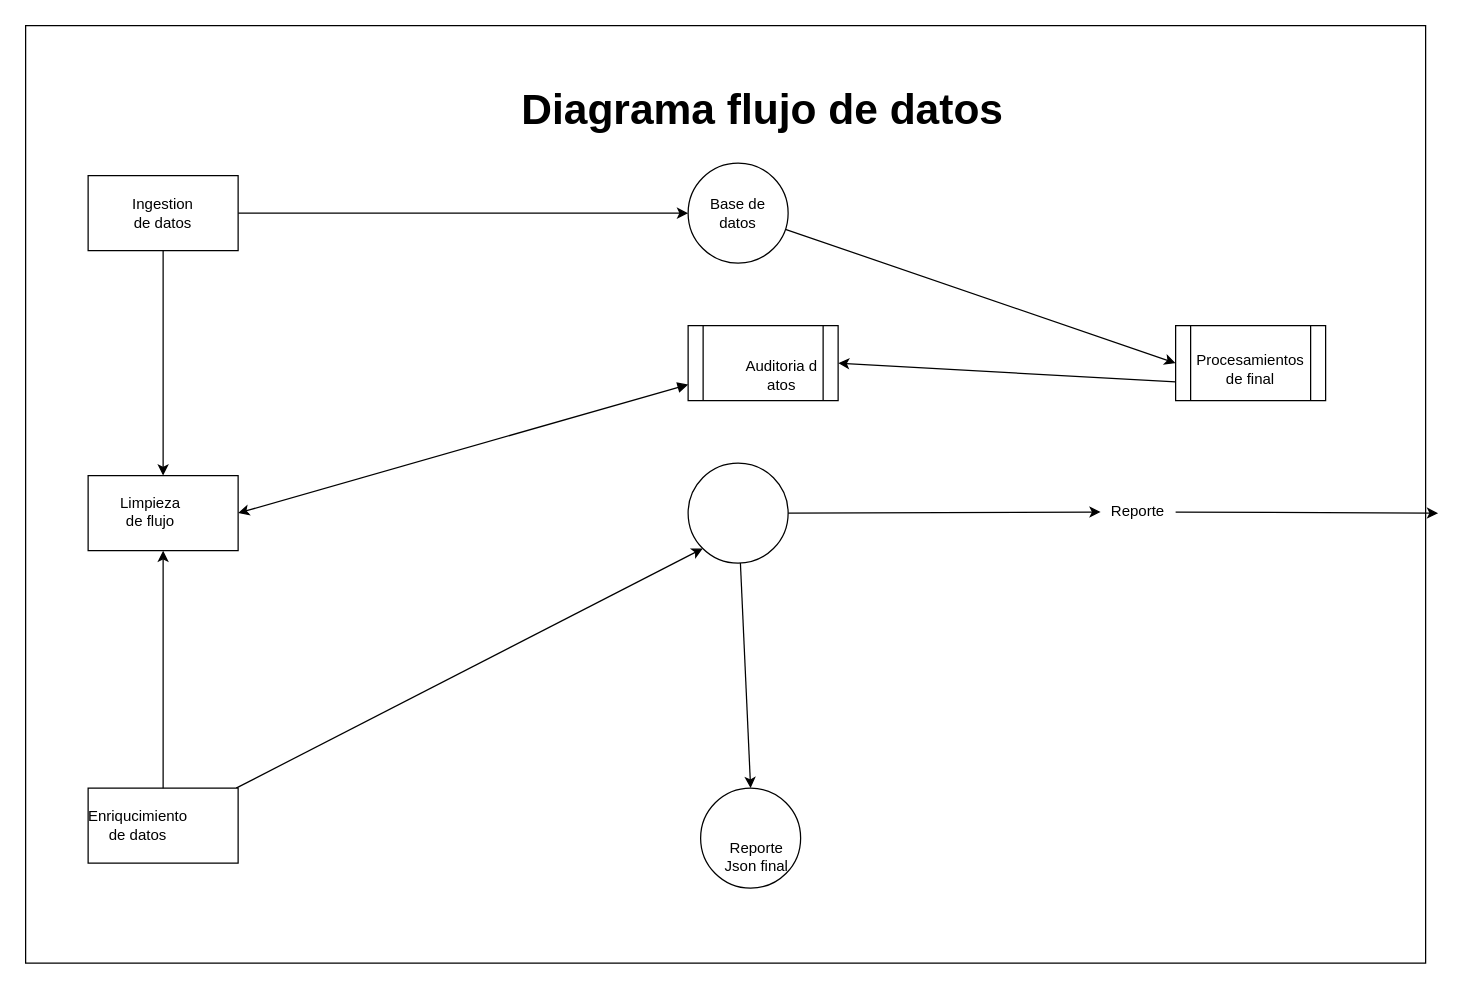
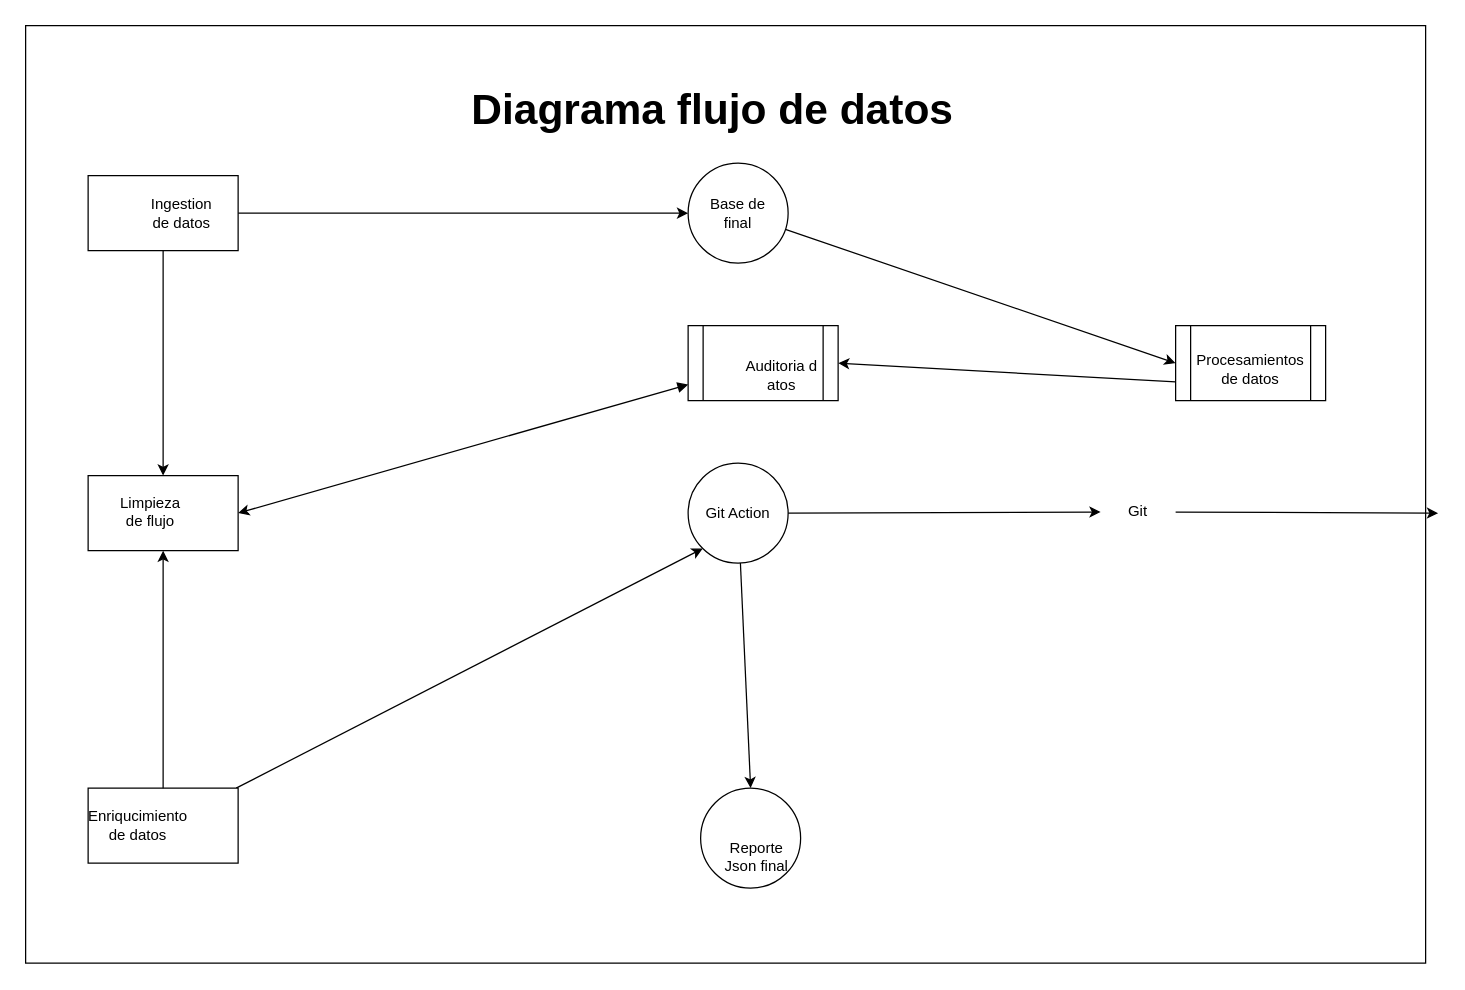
node "Diagrama flujo de datos": moved (769, 107) -> (719, 107)
node "Ingestion de datos": moved (163, 213) -> (182, 213)
node "Base de datos": label "Base de datos" -> "Base de final"
node "Procesamientos de final": label "Procesamientos de final" -> "Procesamientos de datos"
node "Reporte": label "Reporte" -> "Git"
node "Git Action": added
